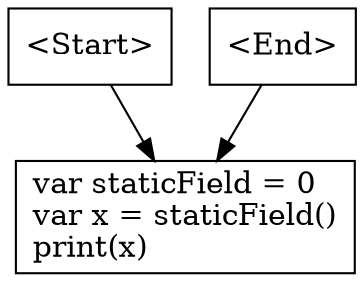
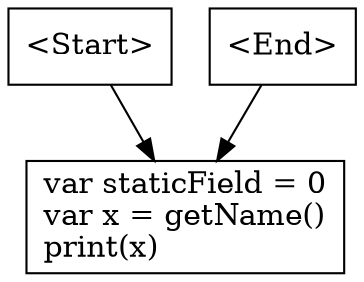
node "var staticField = 0 var x = staticField() print(x)": label "var staticField = 0 var x = staticField() print(x)" -> "var staticField = 0 var x = getName() print(x)"
